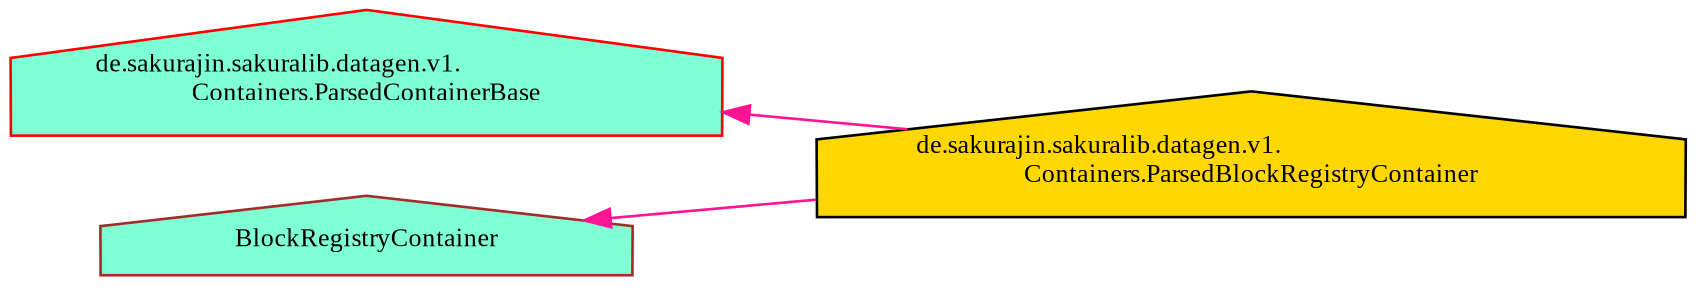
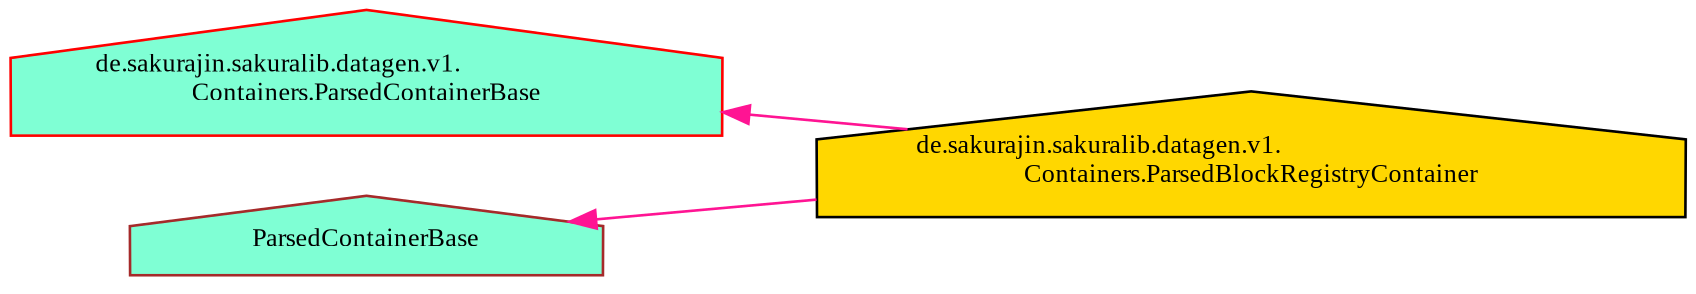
node "BlockRegistryContainer": label "BlockRegistryContainer" -> "ParsedContainerBase"
